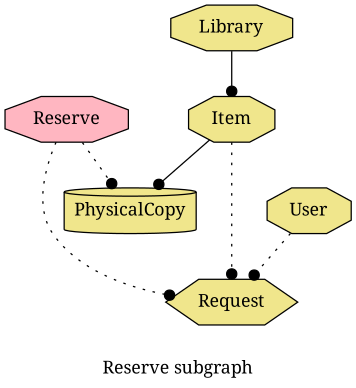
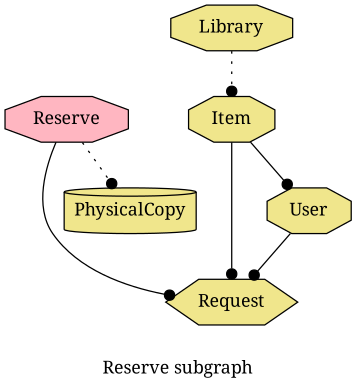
edge "Library" -> "Item": style solid -> dotted
edge "Item" -> "PhysicalCopy": now "Item" -> "User"
edge "Item" -> "Request": style dotted -> solid
edge "Reserve" -> "Request": style dotted -> solid
edge "User" -> "Request": style dotted -> solid
